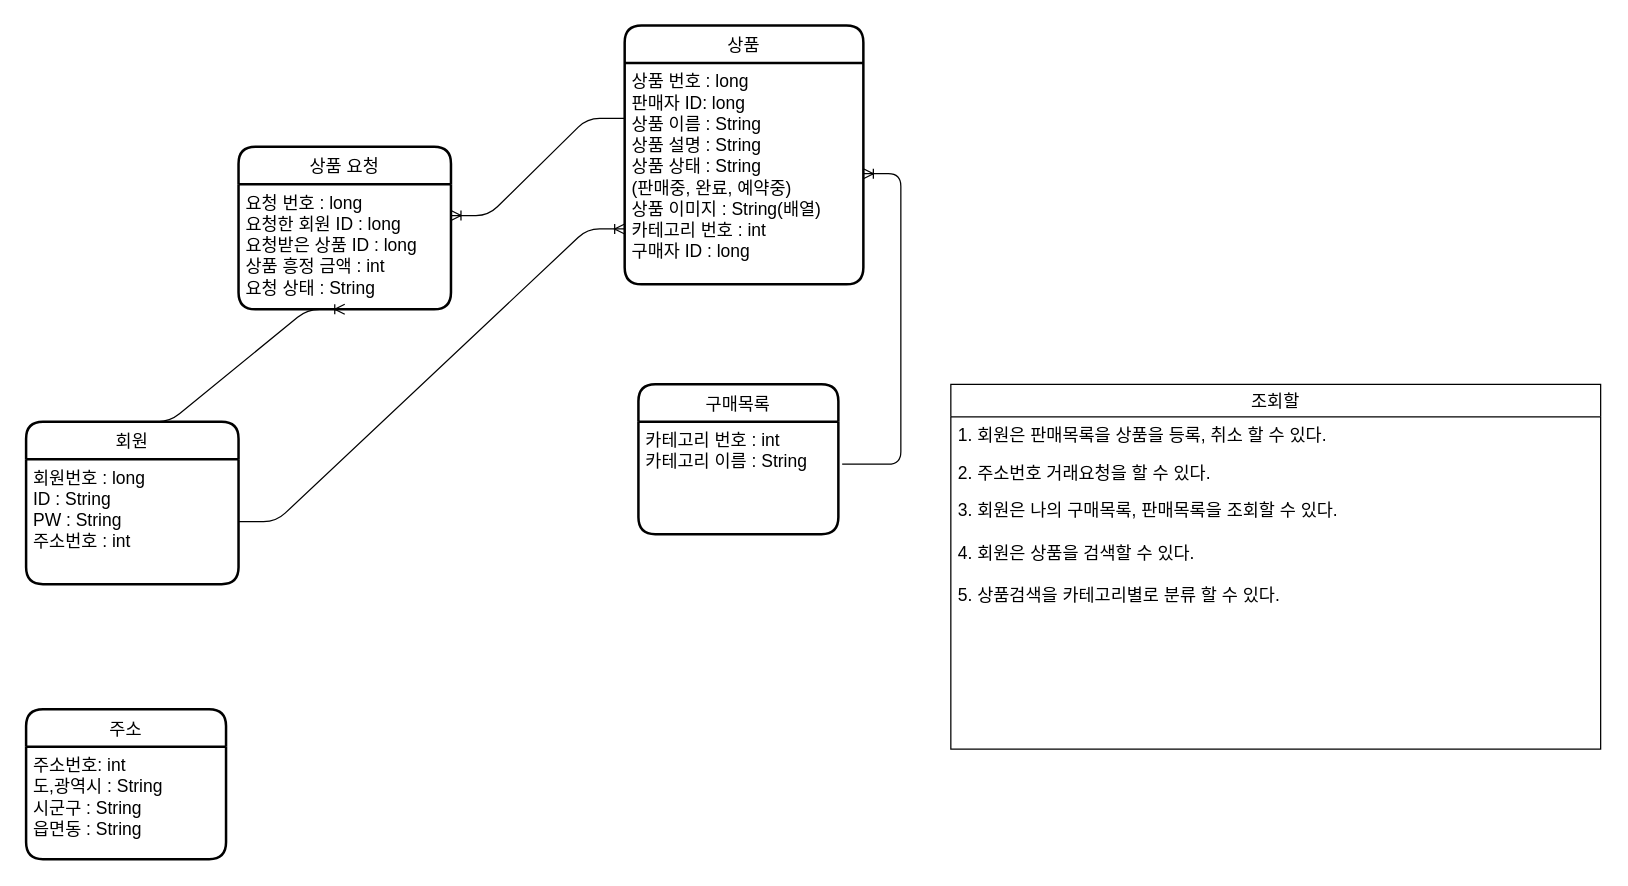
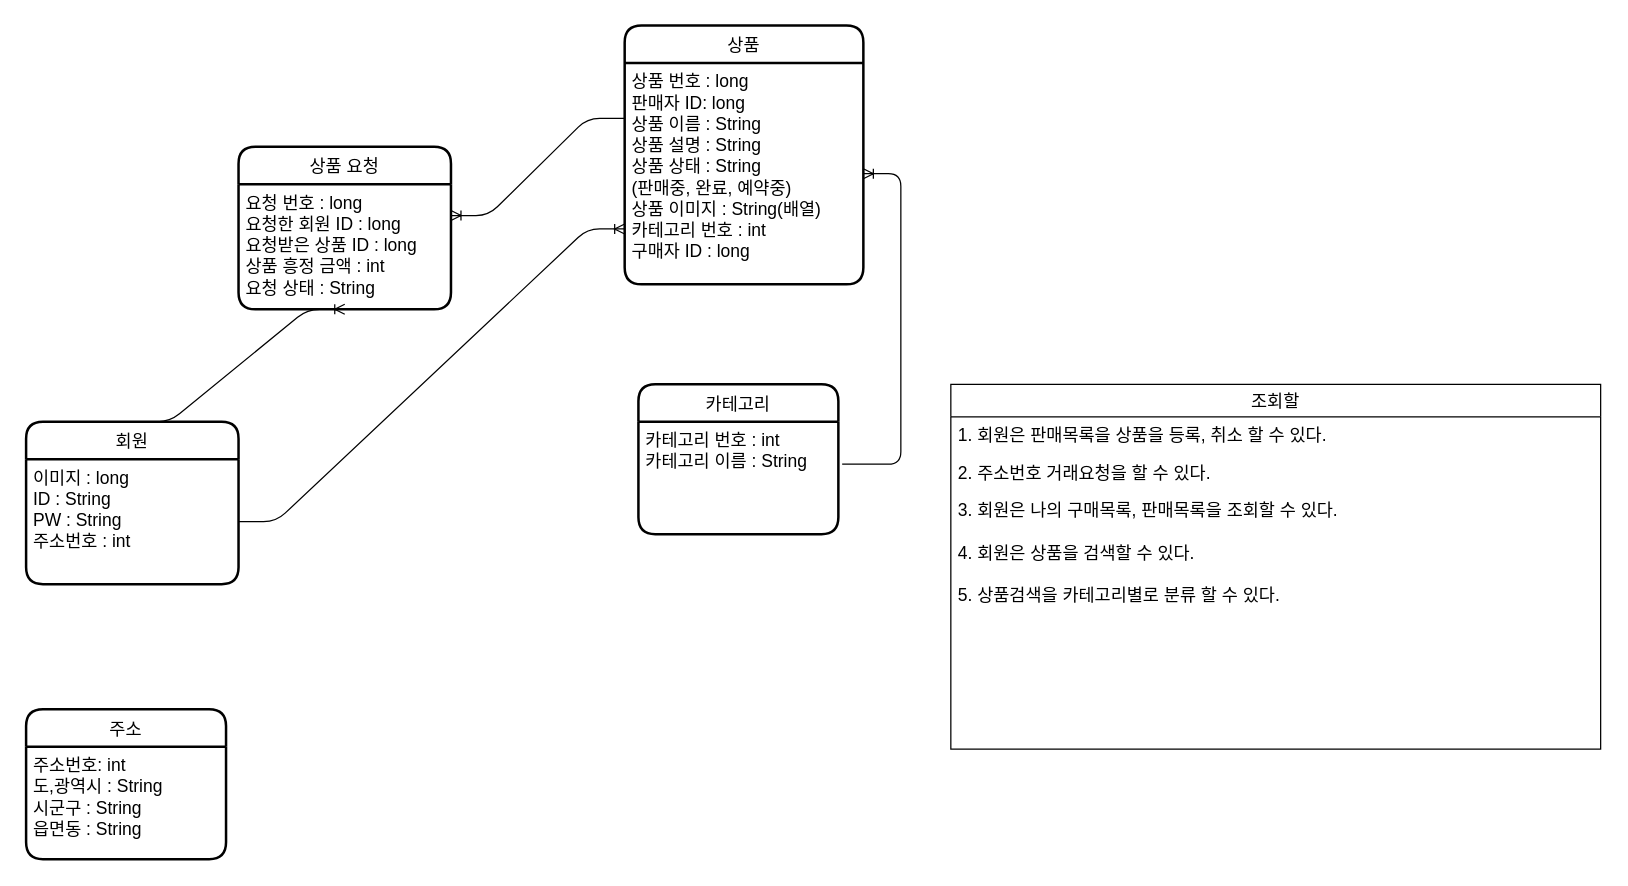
node "구매목록": label "구매목록" -> "카테고리"
node "회원번호 : long ID : String PW : String 주소번호 : int": label "회원번호 : long ID : String PW : String 주소번호 : int" -> "이미지 : long ID : String PW : String 주소번호 : int"
